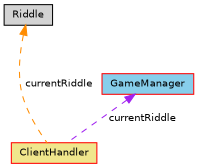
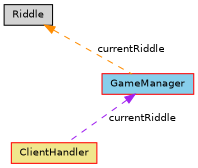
edge "ClientHandler" -> "Riddle": now "GameManager" -> "Riddle"
